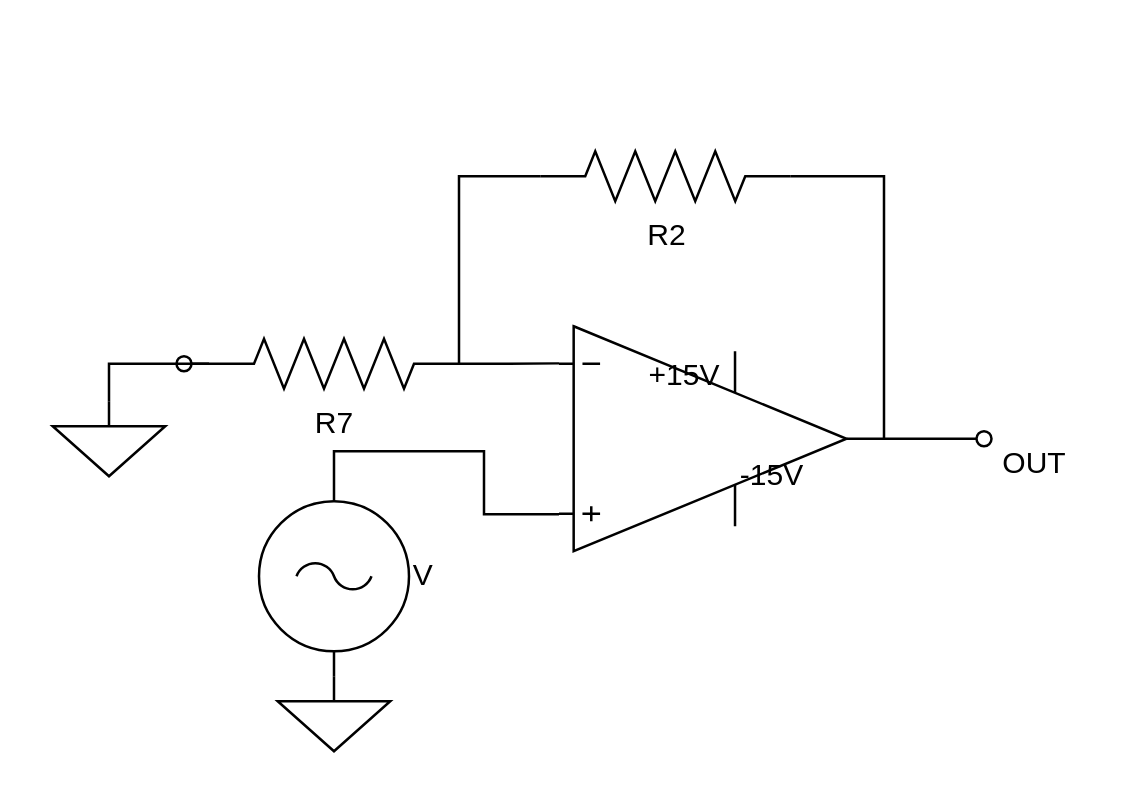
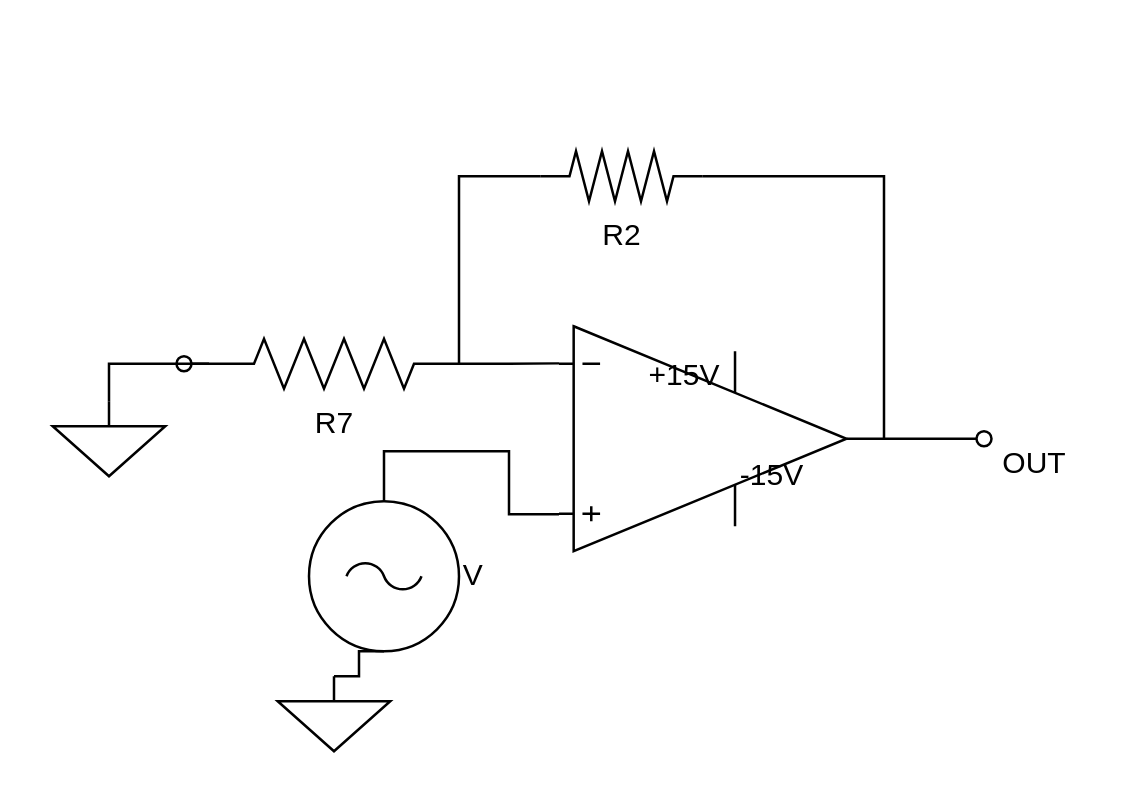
node "R2": size 250x50 -> 163x50
node "V": moved (334, 576) -> (384, 576)
